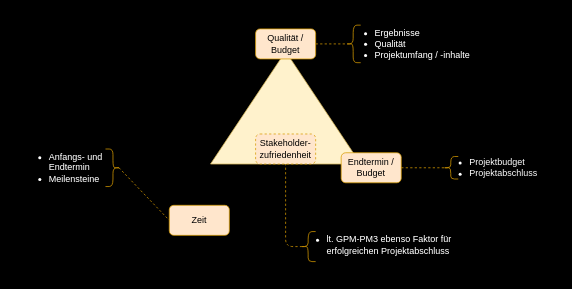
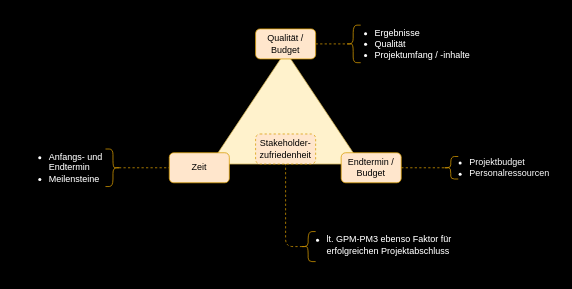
node "Projektbudget Projektabschluss": label "Projektbudget Projektabschluss" -> "Projektbudget Personalressourcen"
node "Zeit": moved (199, 220) -> (199, 168)
